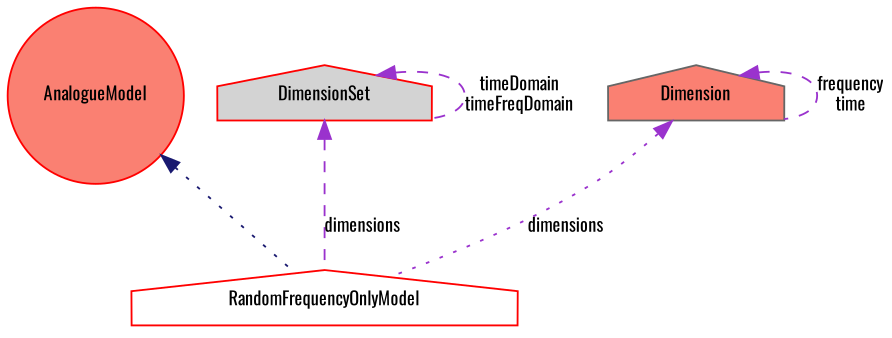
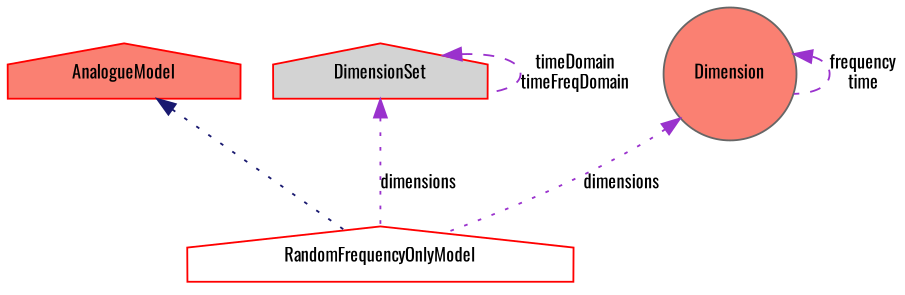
node "AnalogueModel": shape circle -> house
node "Dimension": shape house -> circle
edge "RandomFrequencyOnlyModel" -> "DimensionSet": style dashed -> dotted
